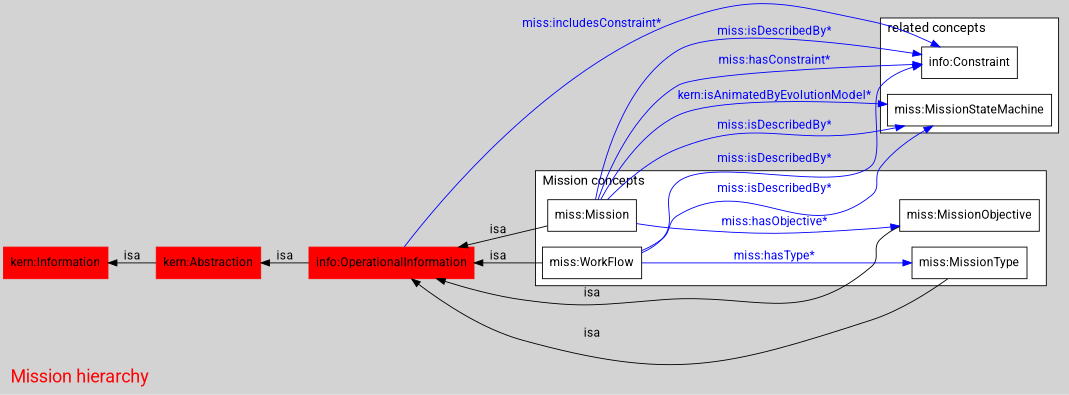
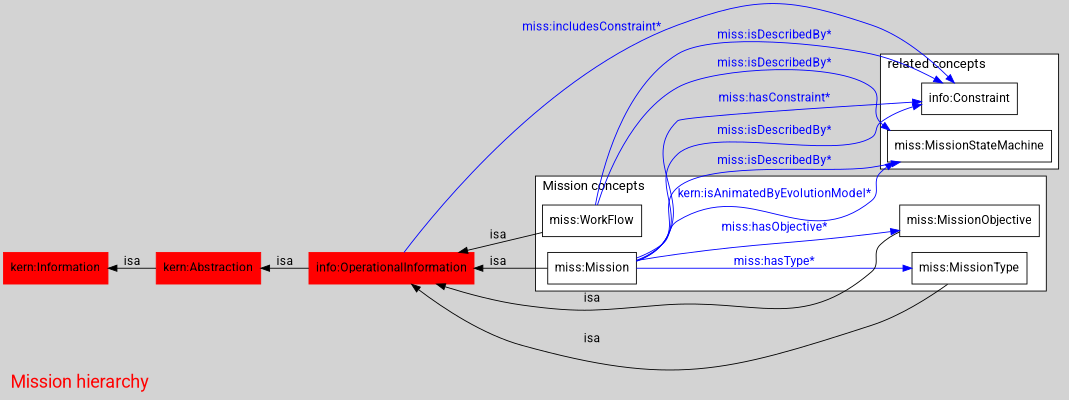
edge "miss:WorkFlow" -> "miss:MissionType": now "miss:Mission" -> "miss:MissionType"
